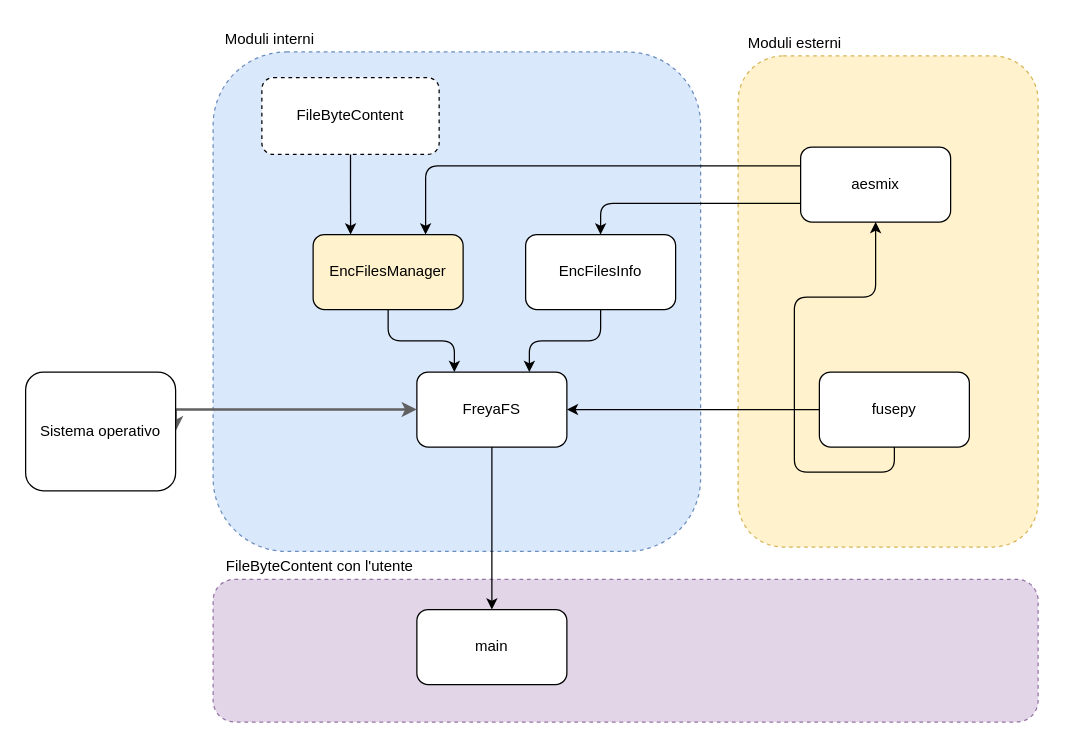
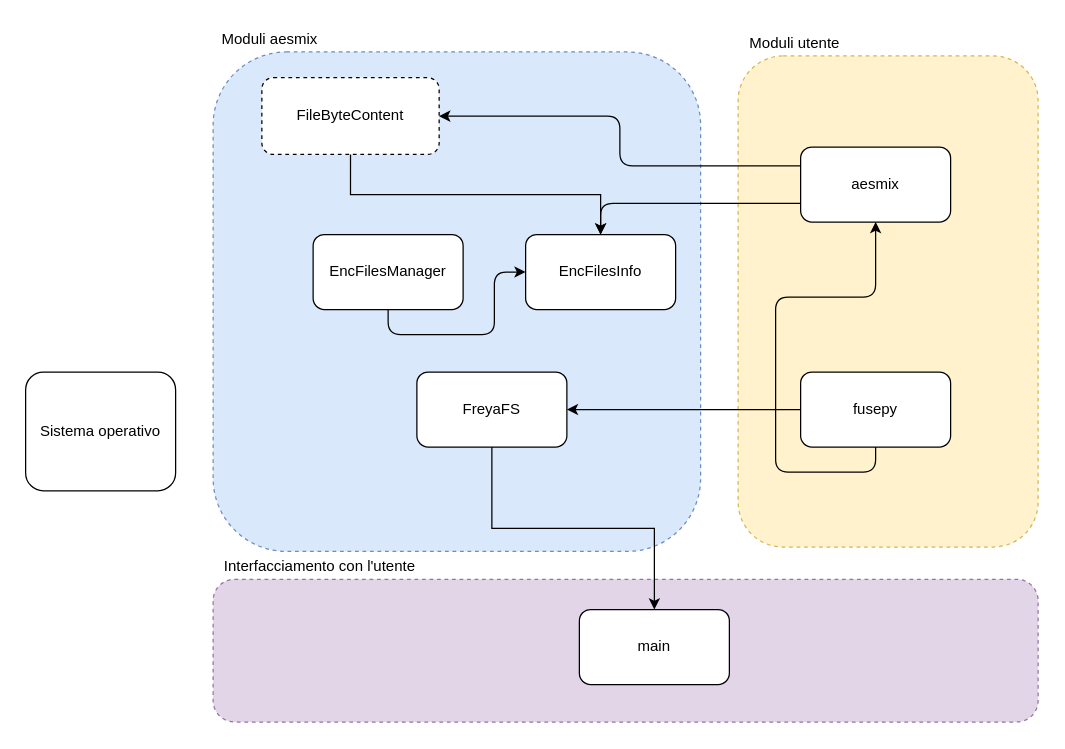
node "Moduli interni": label "Moduli interni" -> "Moduli aesmix"
node "Moduli esterni": label "Moduli esterni" -> "Moduli utente"
edge "aesmix" -> "EncFilesManager": now "aesmix" -> "FileByteContent"
edge "FileByteContent" -> "EncFilesManager": now "FileByteContent" -> "EncFilesInfo"
node "EncFilesManager": fillcolor #fff2cc -> #ffffff
edge "EncFilesManager" -> "FreyaFS": now "EncFilesManager" -> "EncFilesInfo"
edge "EncFilesInfo" -> "FreyaFS": removed
edge "FreyaFS" -- "Sistema operativo": removed
node "fusepy": moved (894, 409) -> (876, 409)
node "FileByteContent con l'utente": label "FileByteContent con l'utente" -> "Interfacciamento con l'utente"
node "main": moved (492, 647) -> (654, 647)
